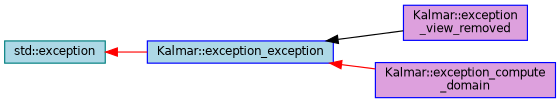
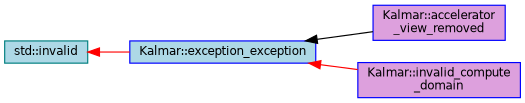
node "Kalmar::exception _view_removed": label "Kalmar::exception _view_removed" -> "Kalmar::accelerator _view_removed"
node "std::exception": label "std::exception" -> "std::invalid"
node "Kalmar::exception_compute _domain": label "Kalmar::exception_compute _domain" -> "Kalmar::invalid_compute _domain"
